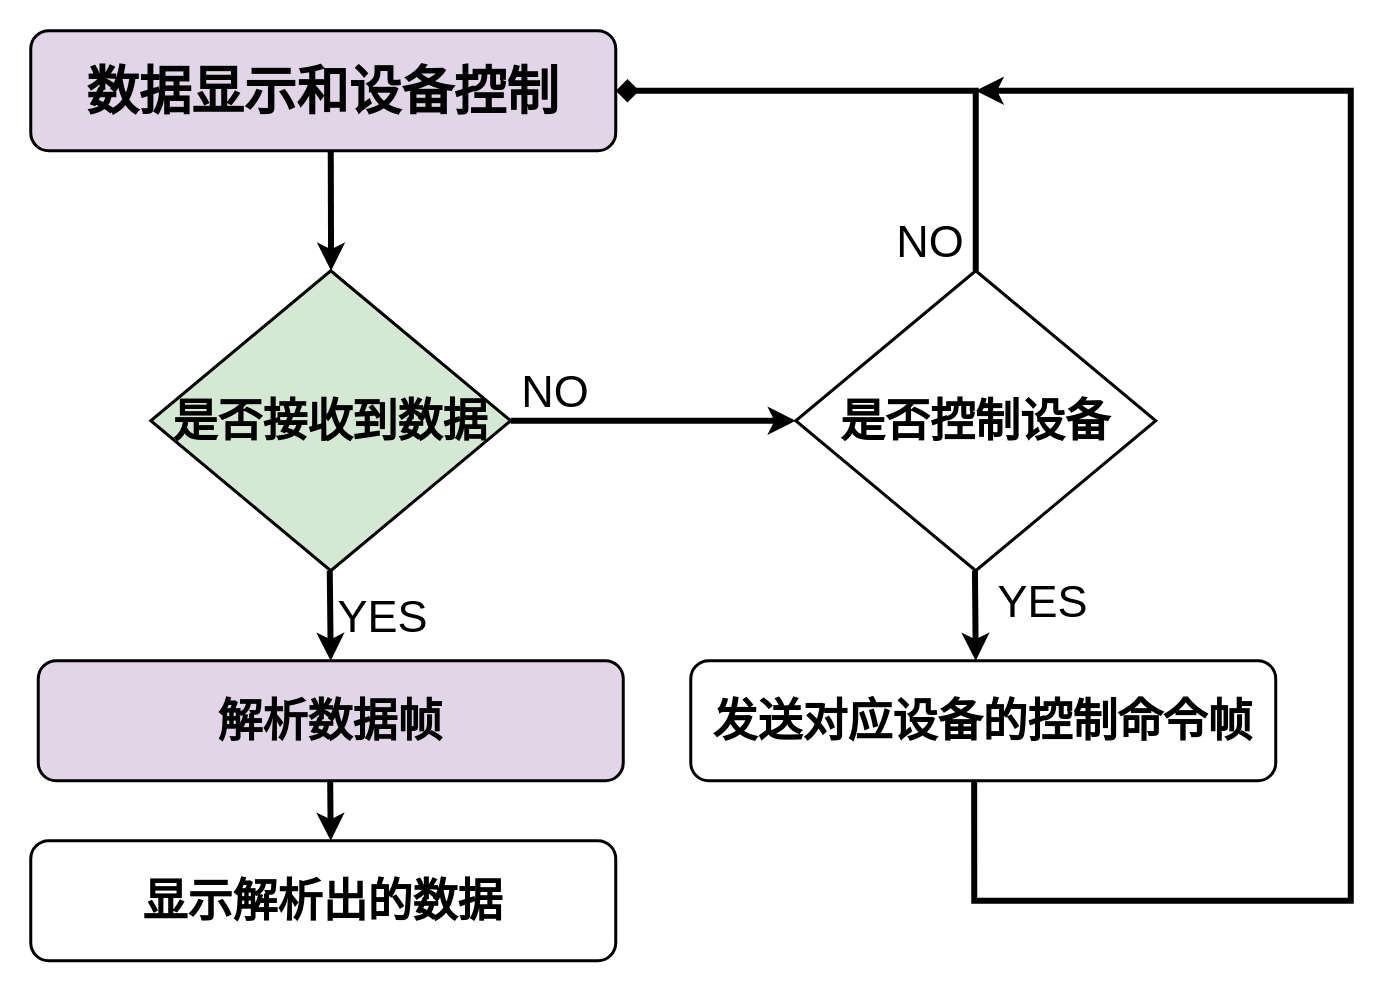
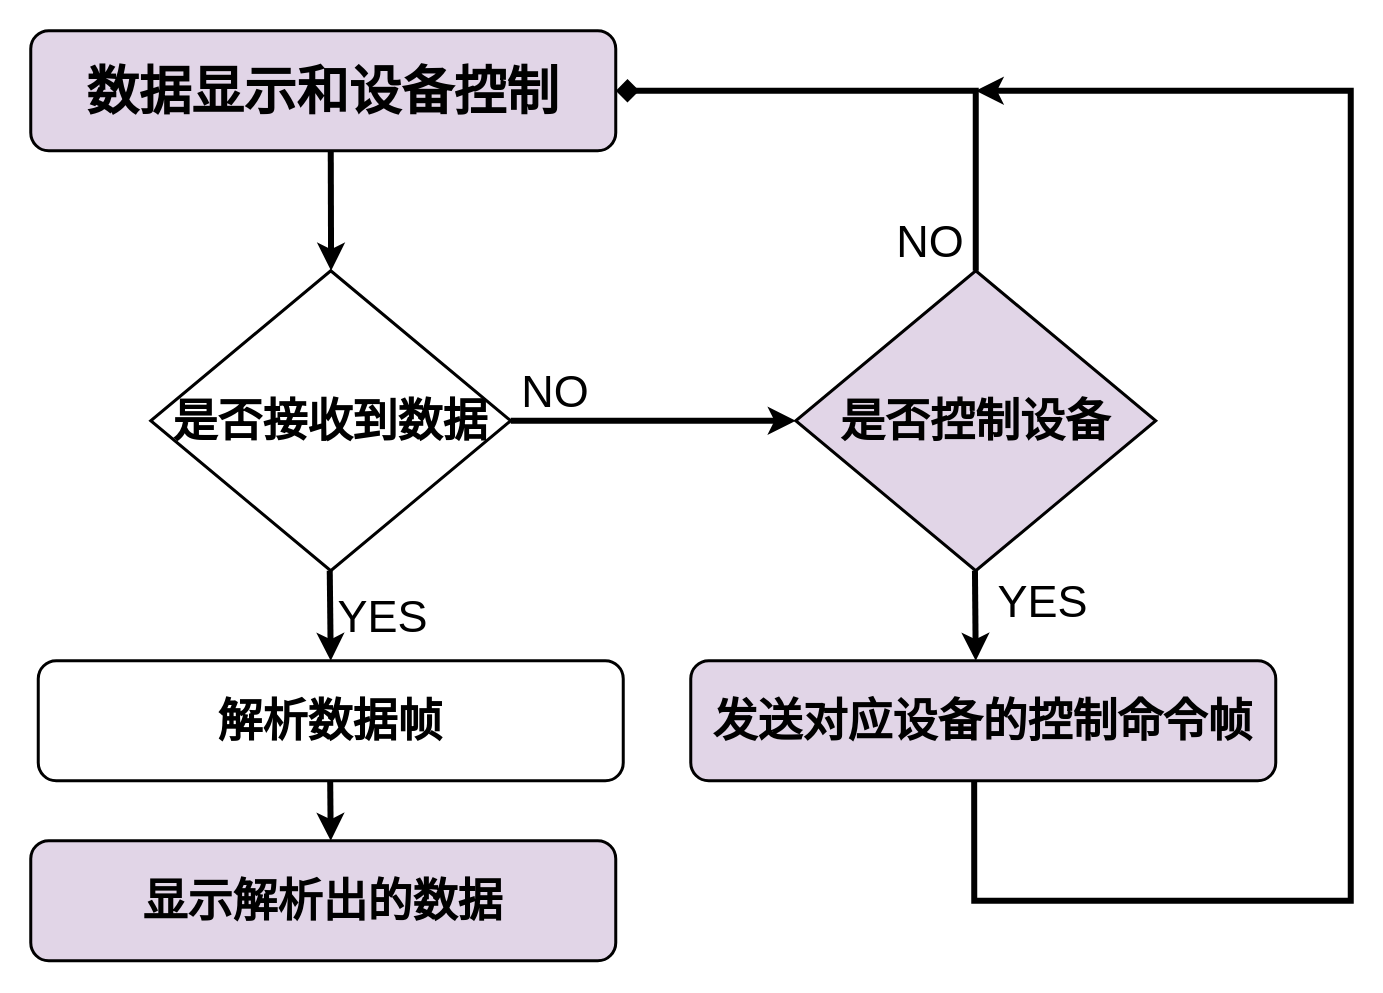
node "是否接收到数据": fillcolor #d5e8d4 -> #ffffff
node "是否控制设备": fillcolor #ffffff -> #e1d5e7
node "解析数据帧": fillcolor #e1d5e7 -> #ffffff
node "发送对应设备的控制命令帧": fillcolor #ffffff -> #e1d5e7
node "显示解析出的数据": fillcolor #ffffff -> #e1d5e7
